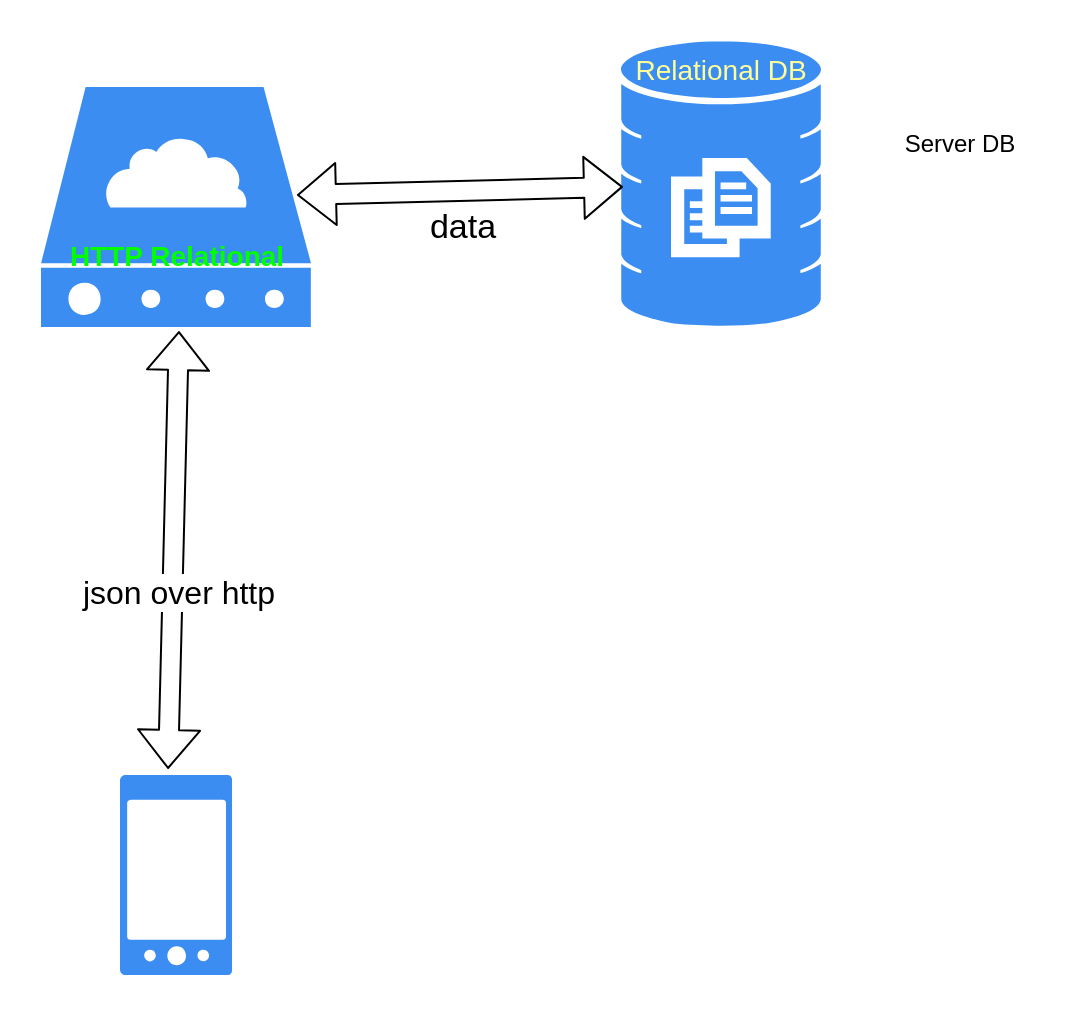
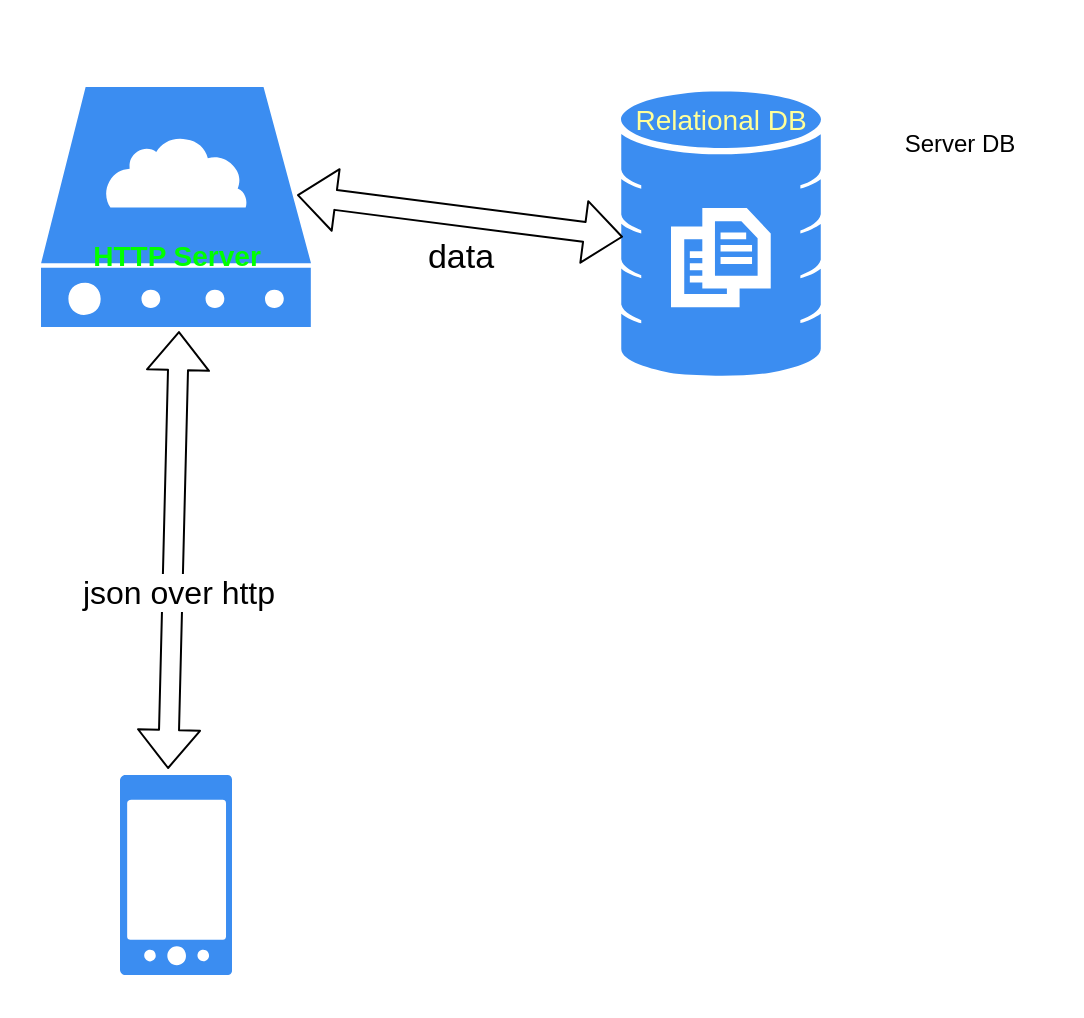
node "HTTP Relational": label "HTTP Relational" -> "HTTP Server"
node "Relational DB": moved (721, 184) -> (721, 234)
